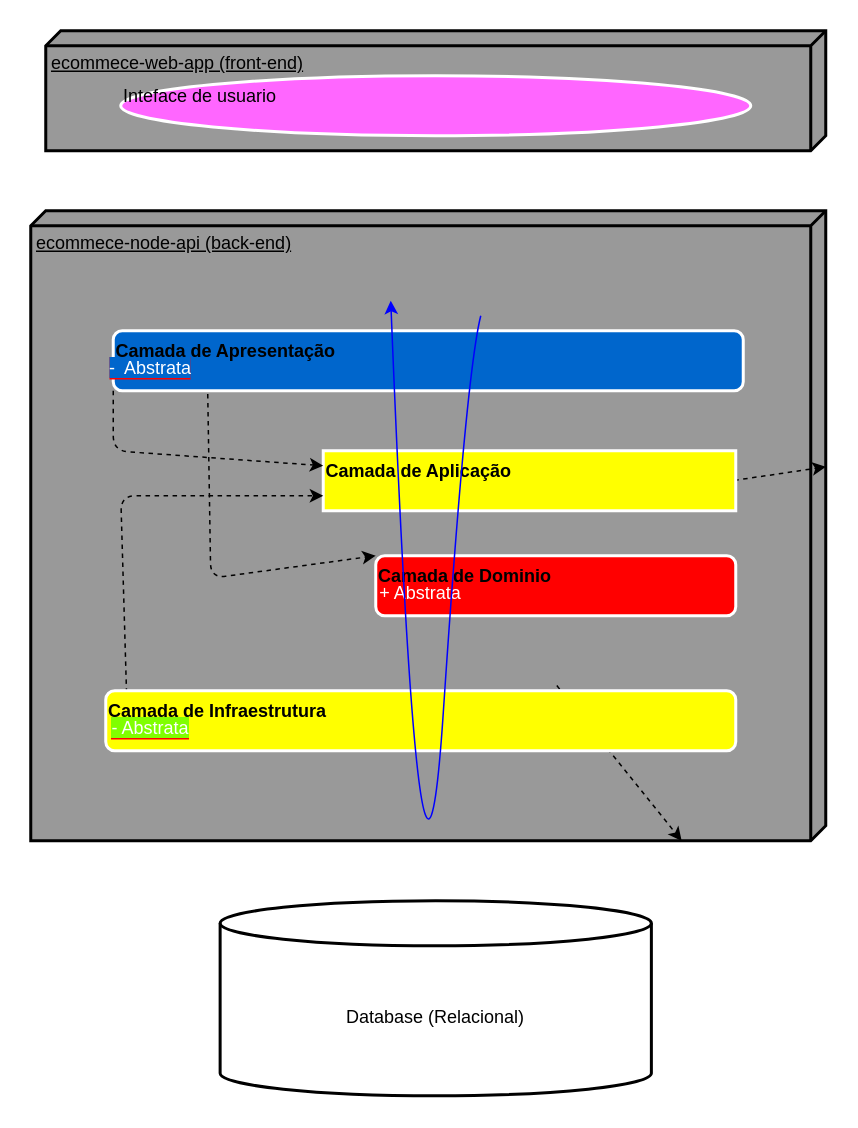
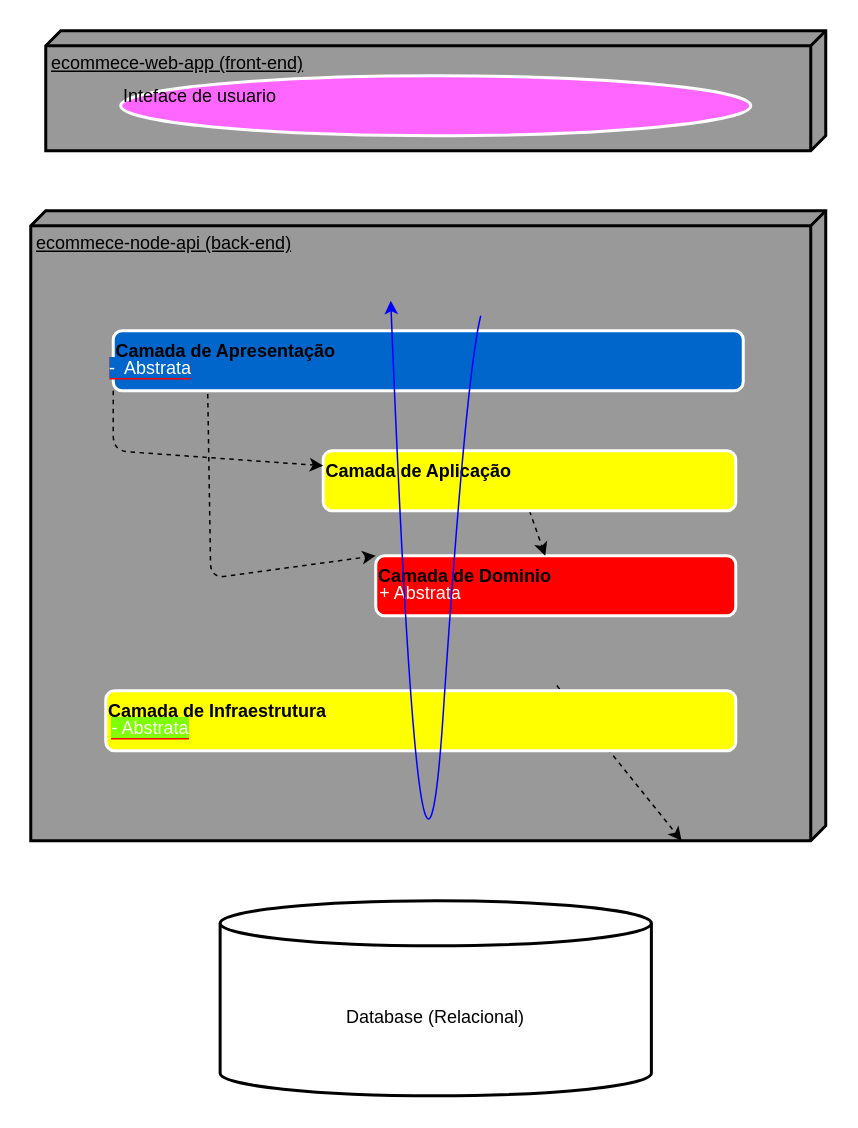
edge "Camada de Aplicação" -> "ecommece-node-api (back-end)": now "Camada de Aplicação" -> "Camada de Dominio"
node "Camada de Aplicação": shape rectangle -> rounded rectangle
edge "Camada de Infraestrutura" -> "Camada de Aplicação": removed
